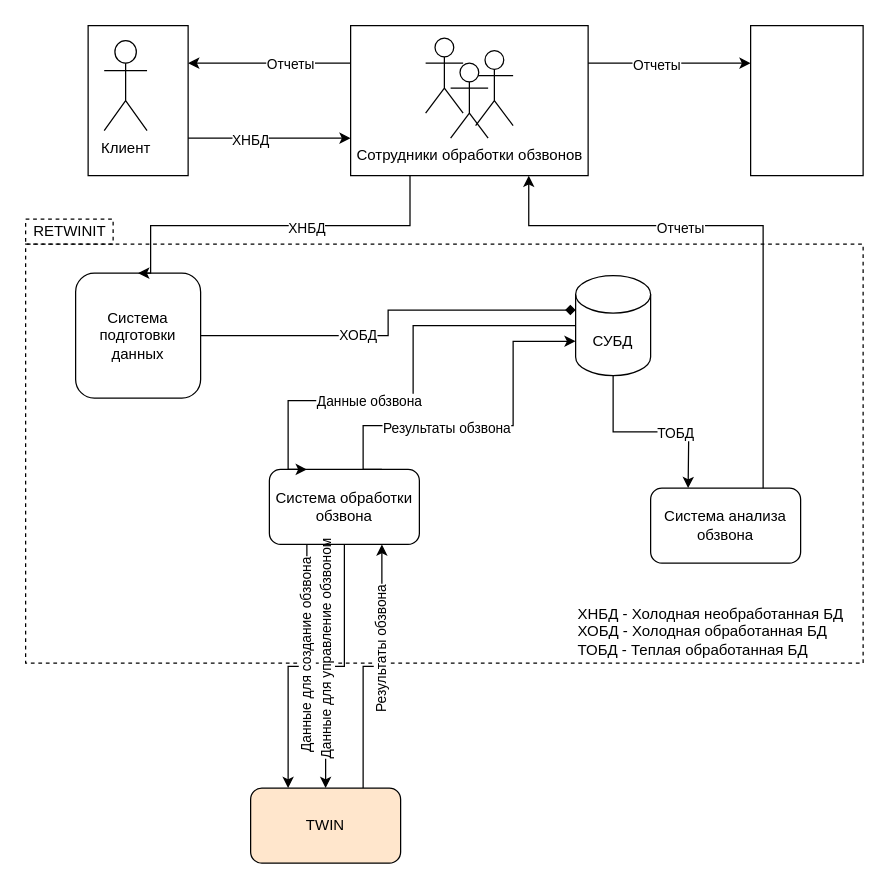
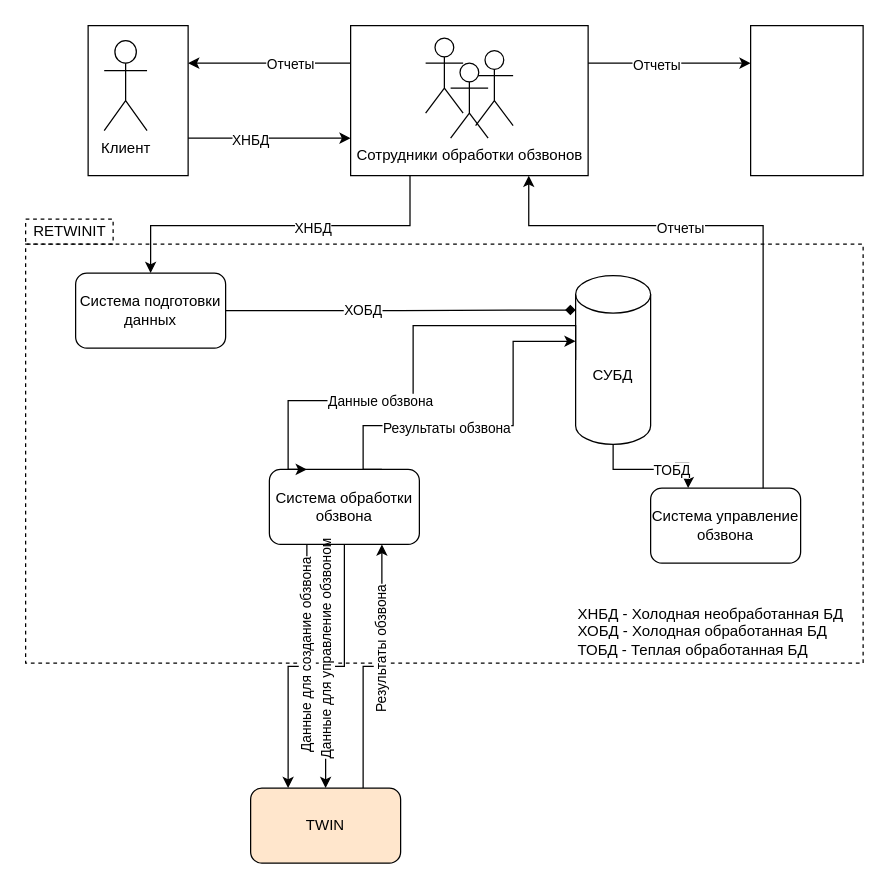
node "СУБД": size 75x100 -> 75x169
node "Система подготовки данных": size 125x125 -> 150x75
node "Система анализа обзвона": label "Система анализа обзвона" -> "Система управление обзвона"
